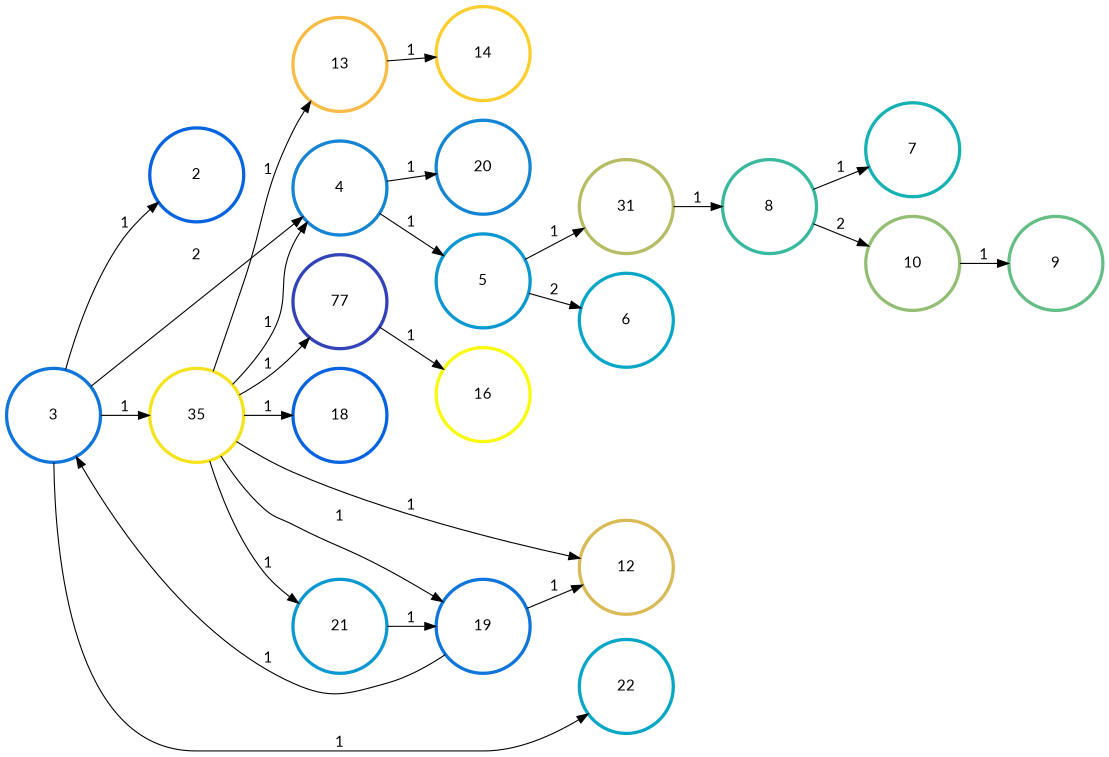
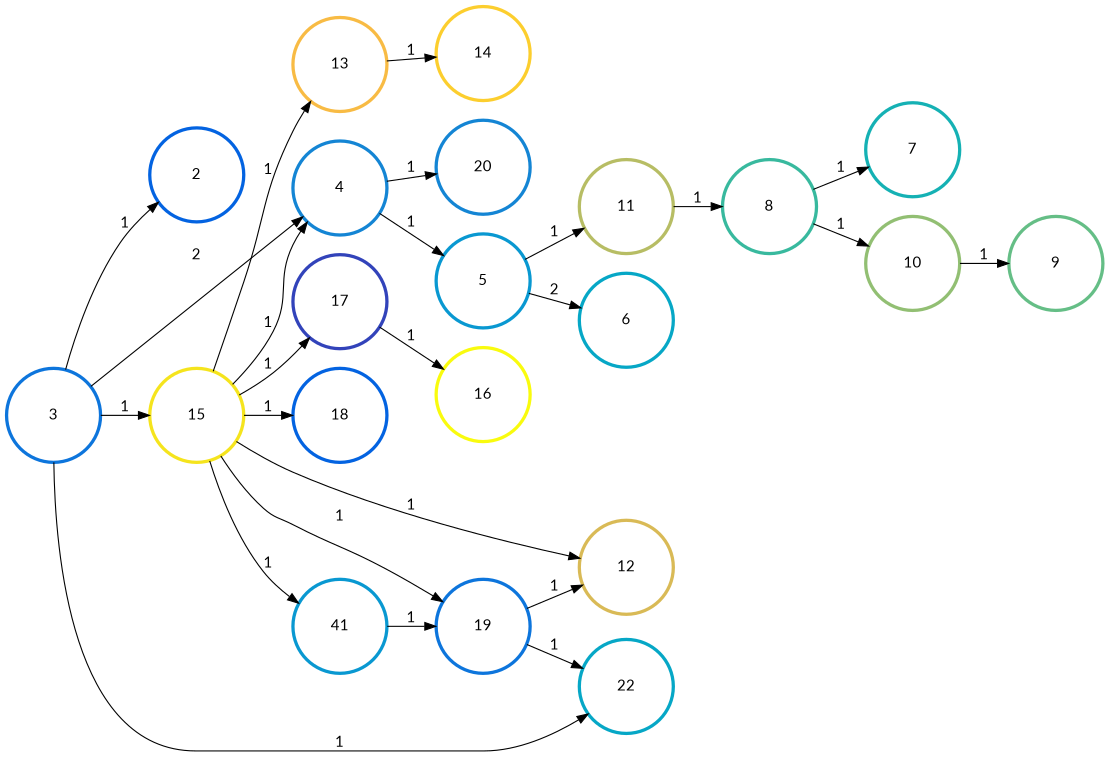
node "31": label "31" -> "11"
edge "8" -> "10": label "2" -> "1"
node "77": label "77" -> "17"
node "35": label "35" -> "15"
node "21": label "21" -> "41"
edge "19" -> "3": now "19" -> "22"
